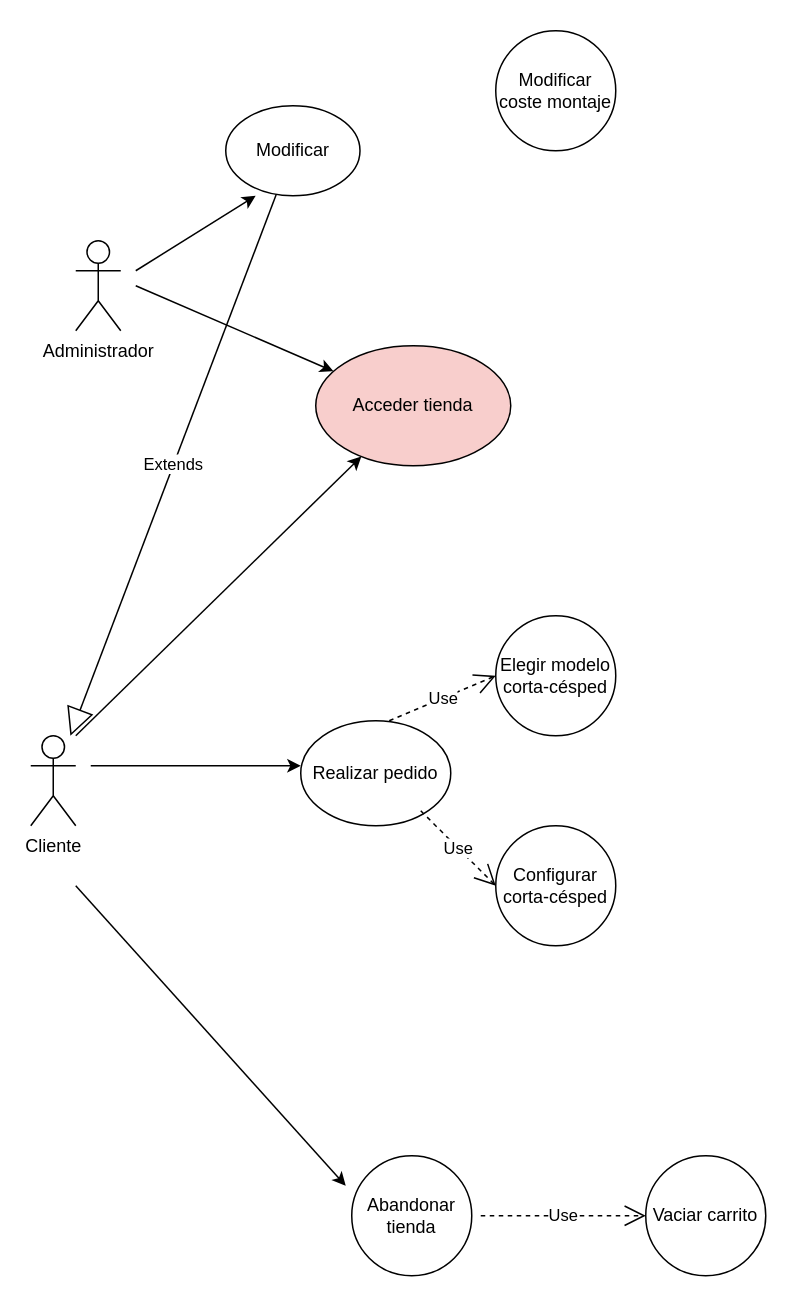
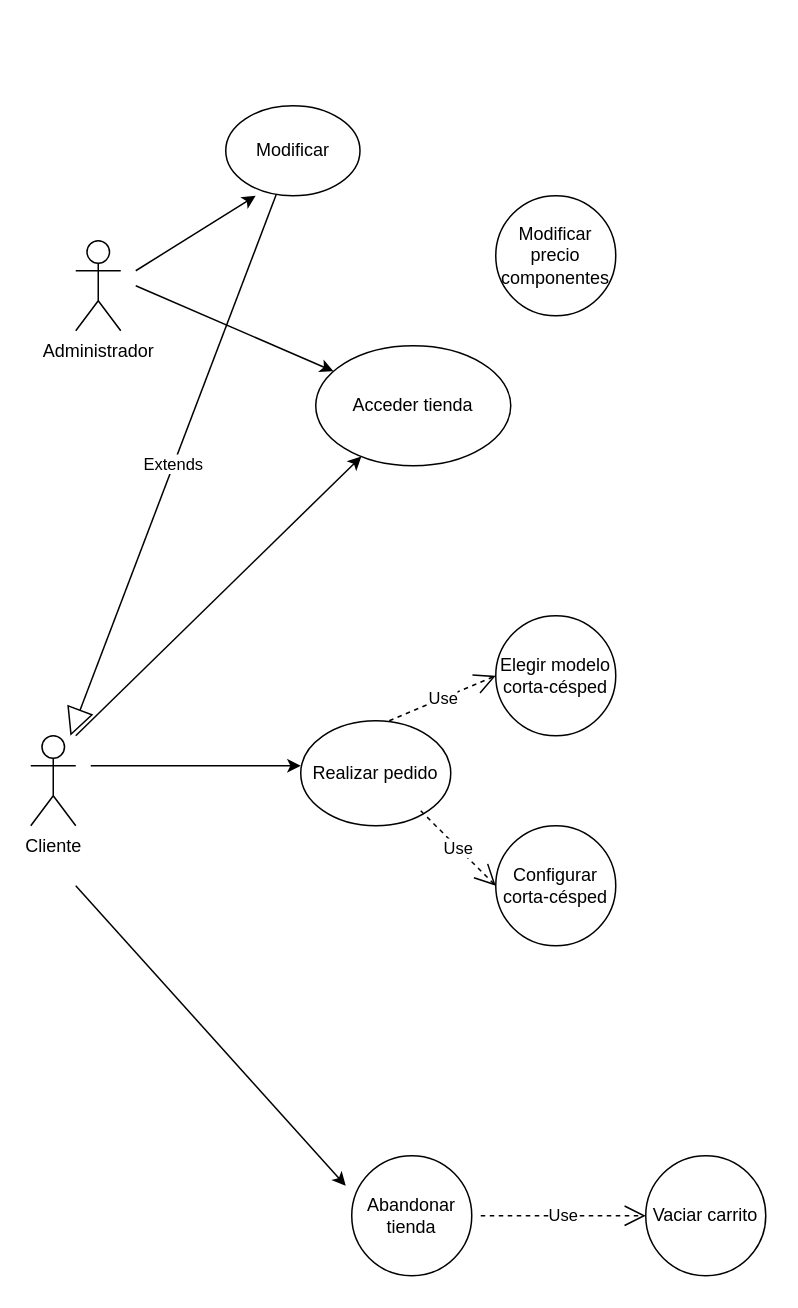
node "Modificar coste montaje": removed
node "Modificar precio componentes": added
node "Acceder tienda": fillcolor #f8cecc -> #ffffff
